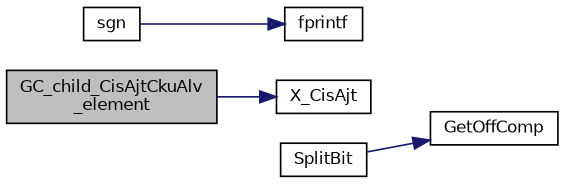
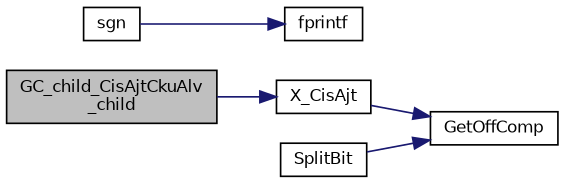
node "GC_child_CisAjtCkuAlv _element": label "GC_child_CisAjtCkuAlv _element" -> "GC_child_CisAjtCkuAlv _child"
edge "X_CisAjt" -> "GetOffComp": added
